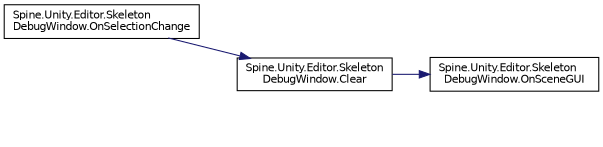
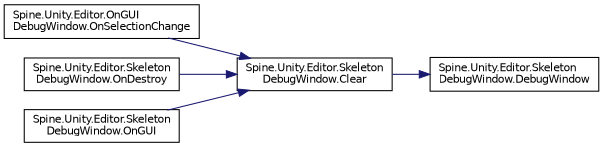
node "Spine.Unity.Editor.Skeleton DebugWindow.OnSelectionChange": label "Spine.Unity.Editor.Skeleton DebugWindow.OnSelectionChange" -> "Spine.Unity.Editor.OnGUI DebugWindow.OnSelectionChange"
node "Spine.Unity.Editor.Skeleton DebugWindow.OnDestroy": added
node "Spine.Unity.Editor.Skeleton DebugWindow.OnSceneGUI": label "Spine.Unity.Editor.Skeleton DebugWindow.OnSceneGUI" -> "Spine.Unity.Editor.Skeleton DebugWindow.DebugWindow"
node "Spine.Unity.Editor.Skeleton DebugWindow.OnGUI": added
